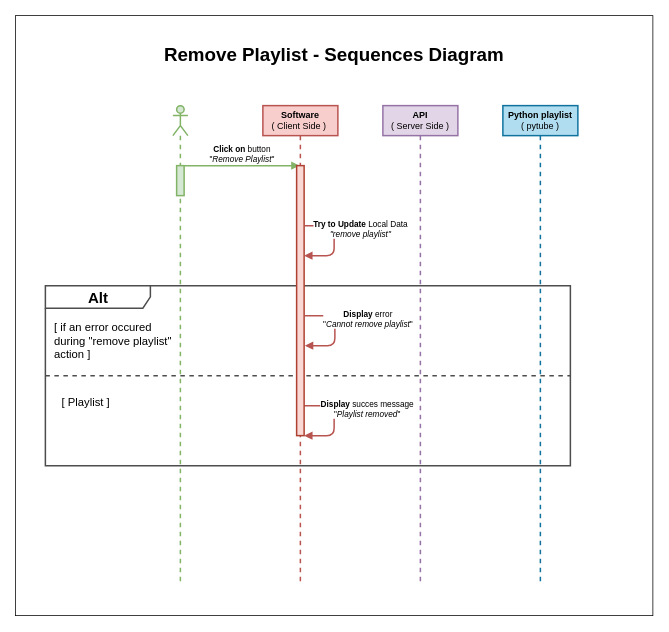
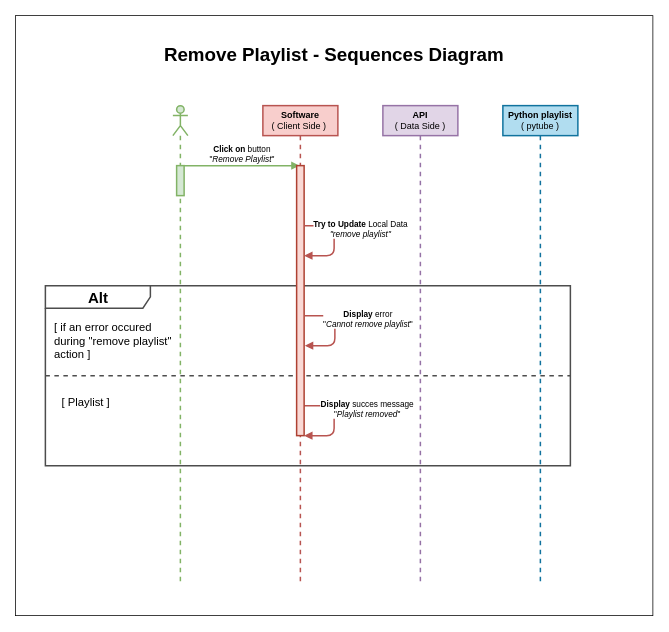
node "API ( Server Side )": label "API ( Server Side )" -> "API ( Data Side )"
